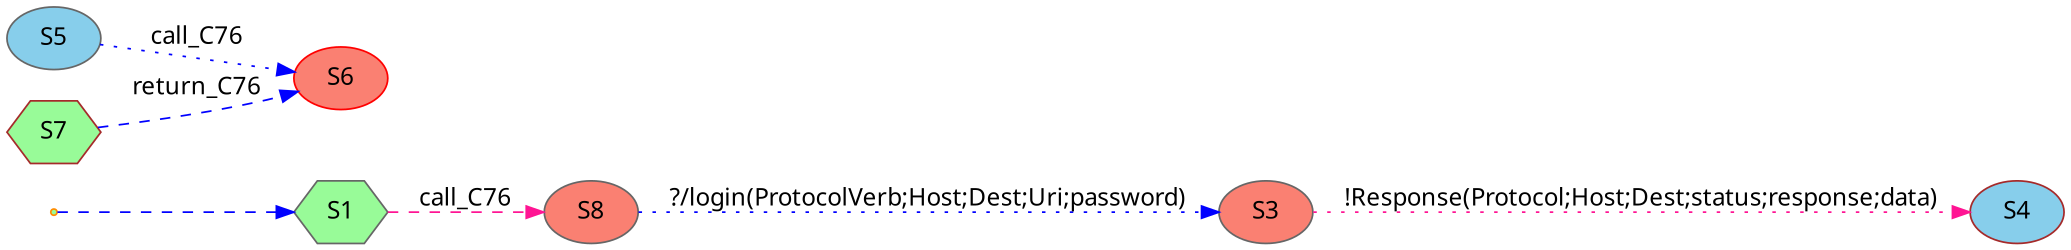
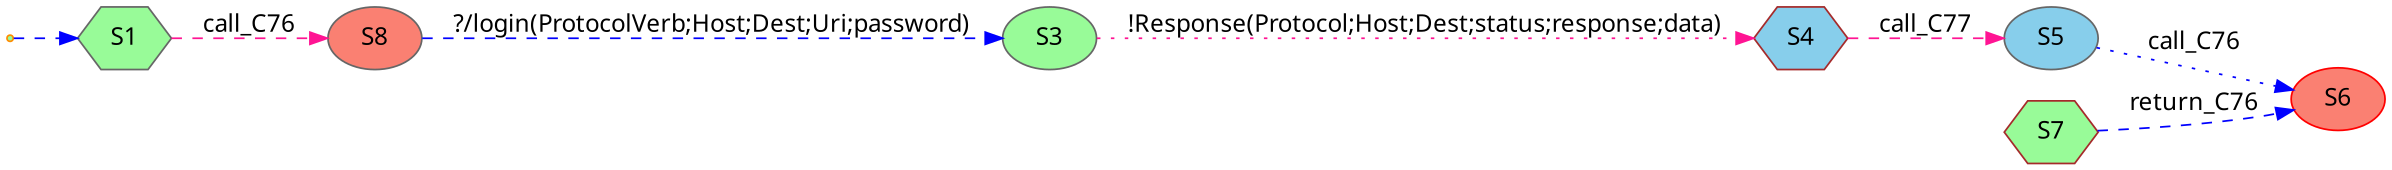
edge "S4" -> "S5": added, label "call_C77"
edge "S8" -> "S3": style dotted -> dashed
node "S3": fillcolor salmon -> palegreen
node "S4": shape ellipse -> hexagon
